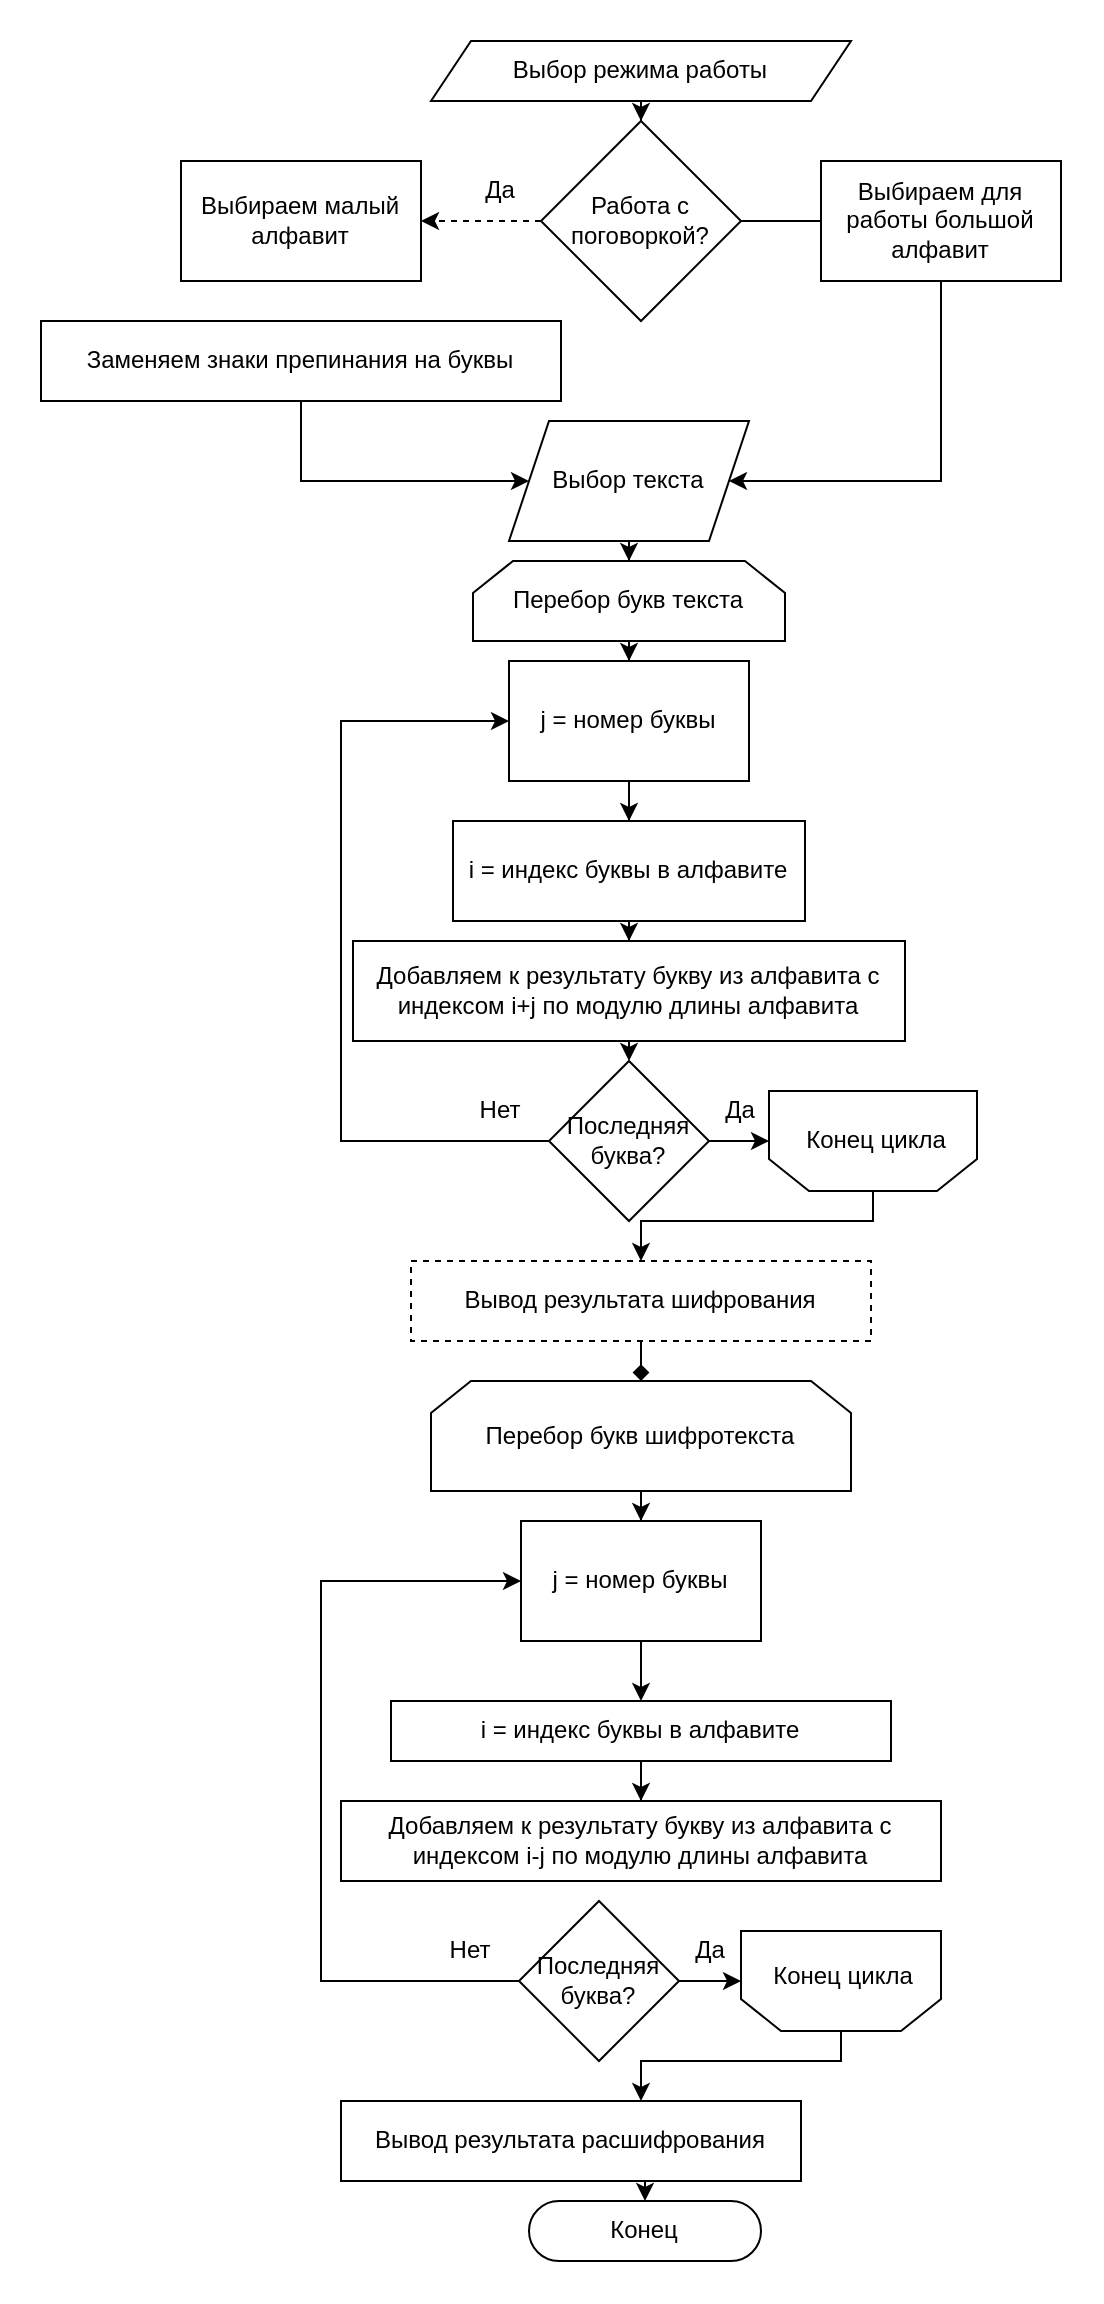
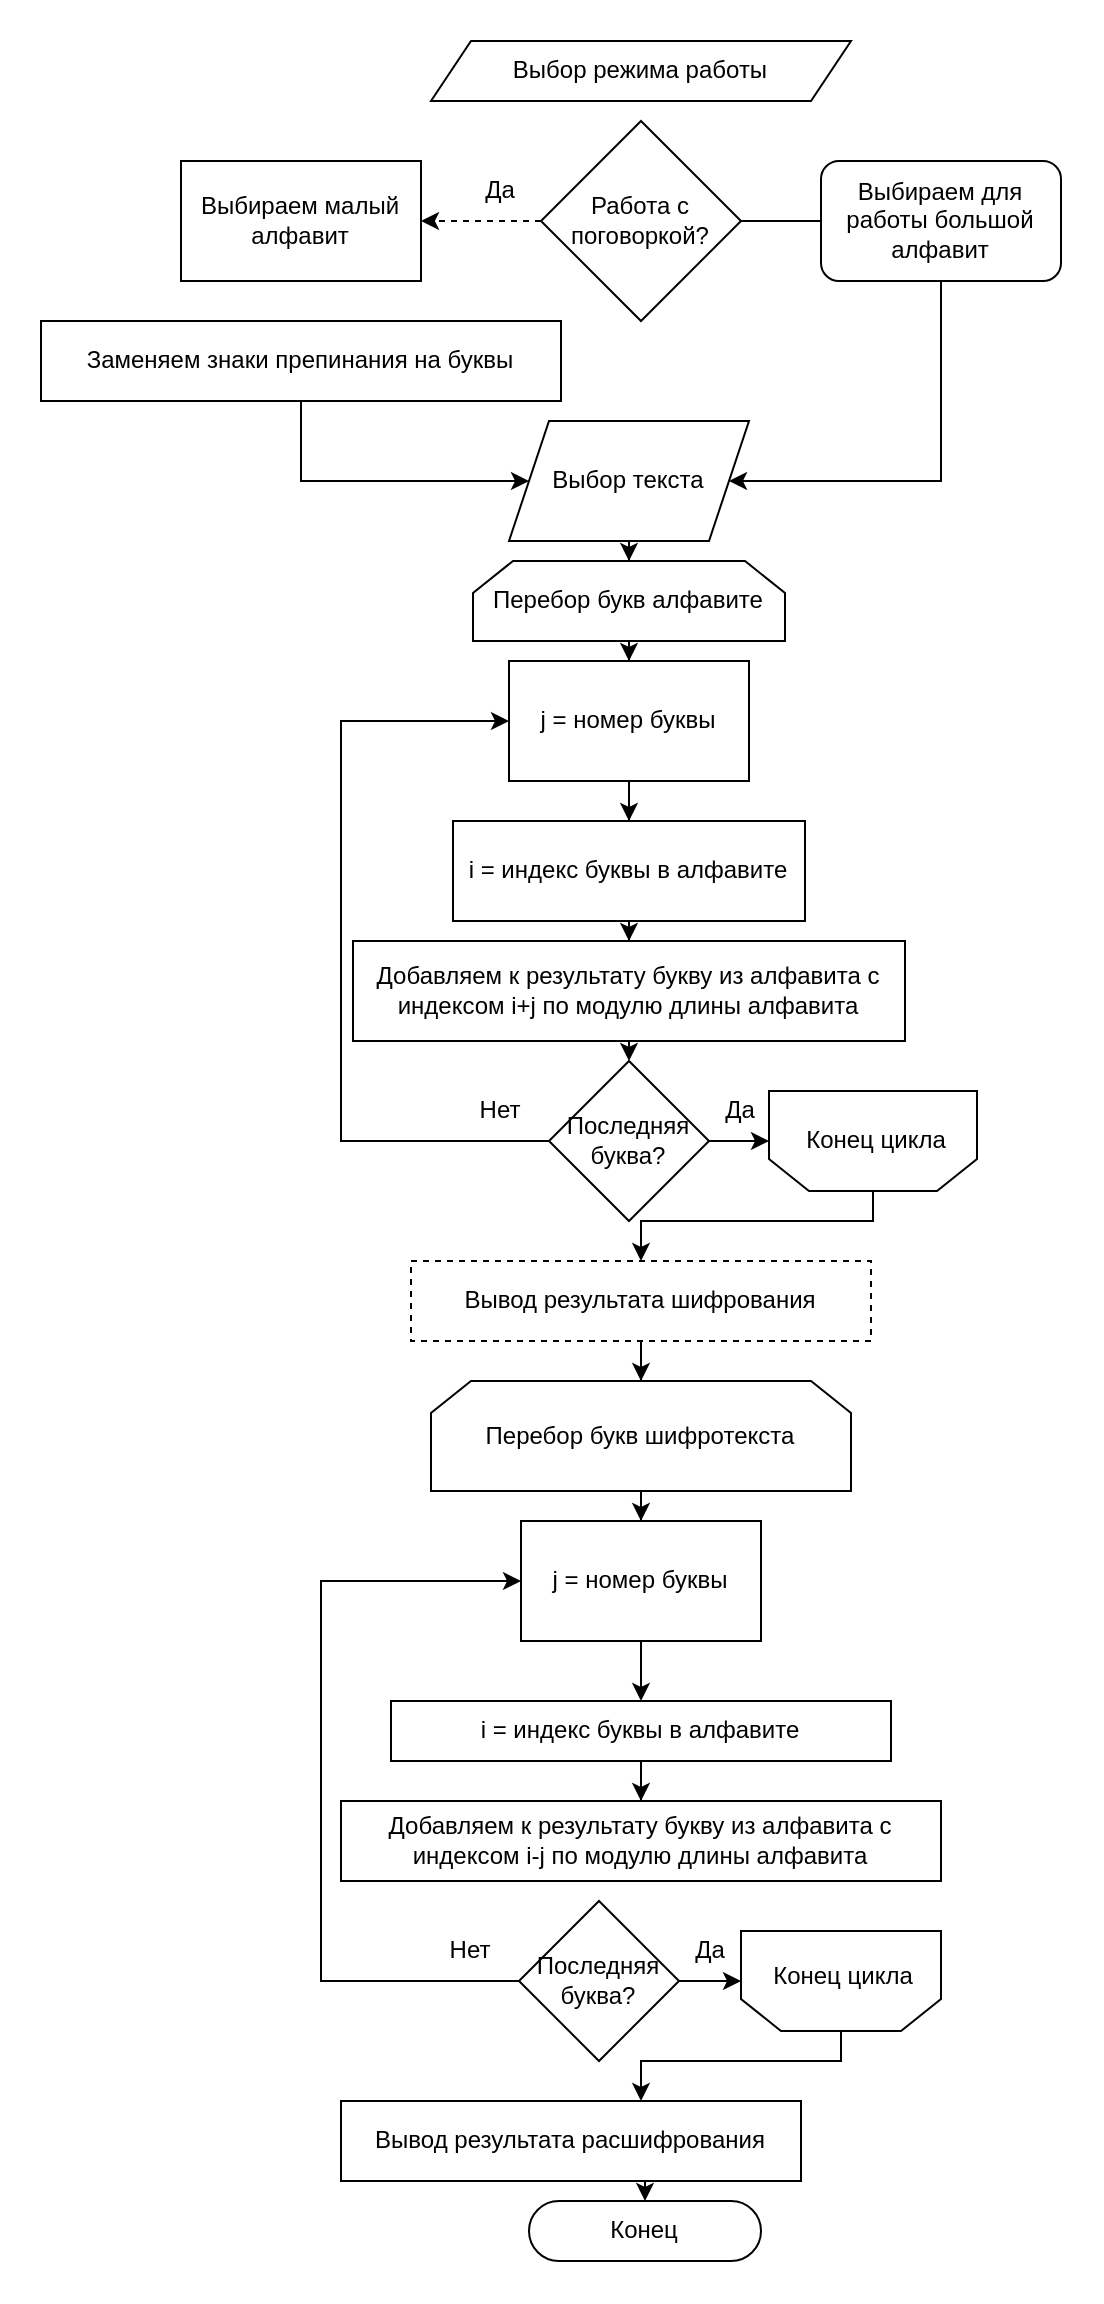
edge "Выбор режима работы" -> "Работа с поговоркой?": removed
node "Выбираем для работы большой алфавит": shape rectangle -> rounded rectangle
node "Перебор букв текста": label "Перебор букв текста" -> "Перебор букв алфавите"
edge "Вывод результата шифрования" -> "Перебор букв шифротекста": arrowhead diamond -> classic
